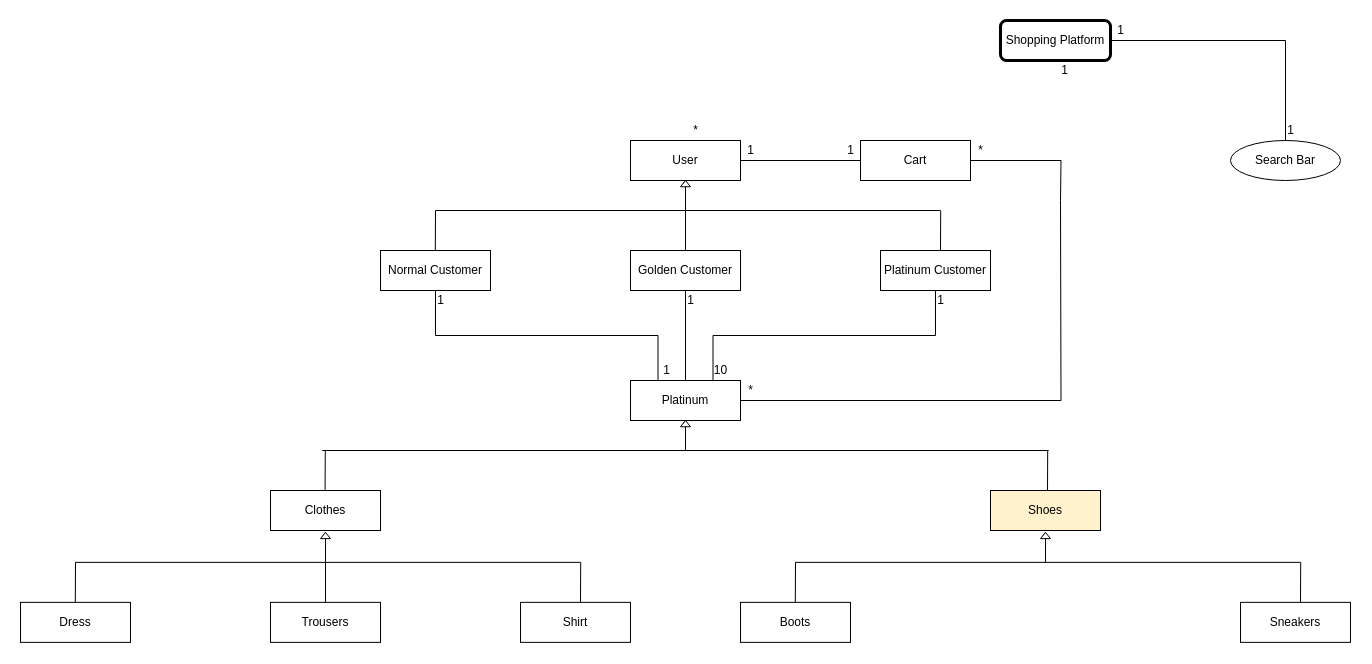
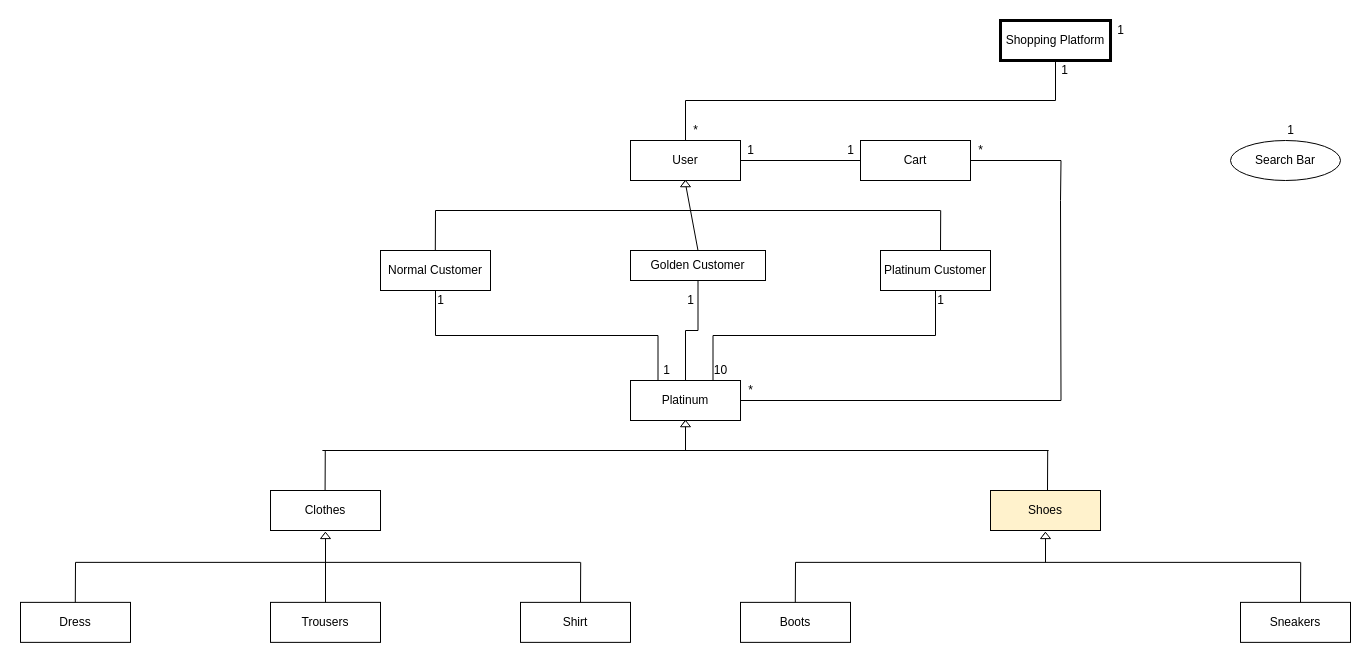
node "Shopping Platform": shape rounded rectangle -> rectangle
edge "Shopping Platform" -- "Search Bar": removed
edge "Shopping Platform" -- "User": added
node "Golden Customer": size 110x40 -> 135x30
